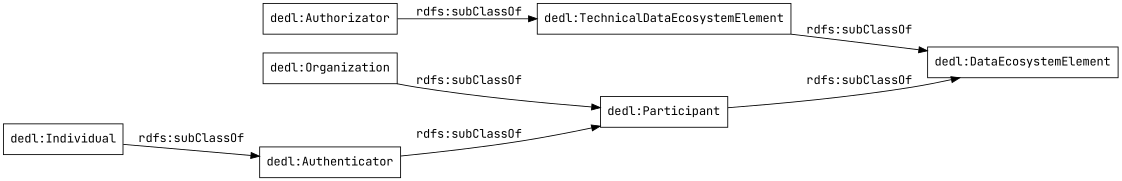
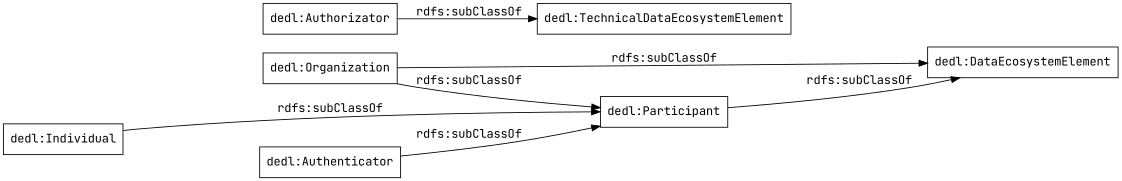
edge "dedl:TechnicalDataEcosystemElement" -> "dedl:DataEcosystemElement": now "dedl:Organization" -> "dedl:DataEcosystemElement"
edge "dedl:Individual" -> "dedl:Authenticator": now "dedl:Individual" -> "dedl:Participant"
